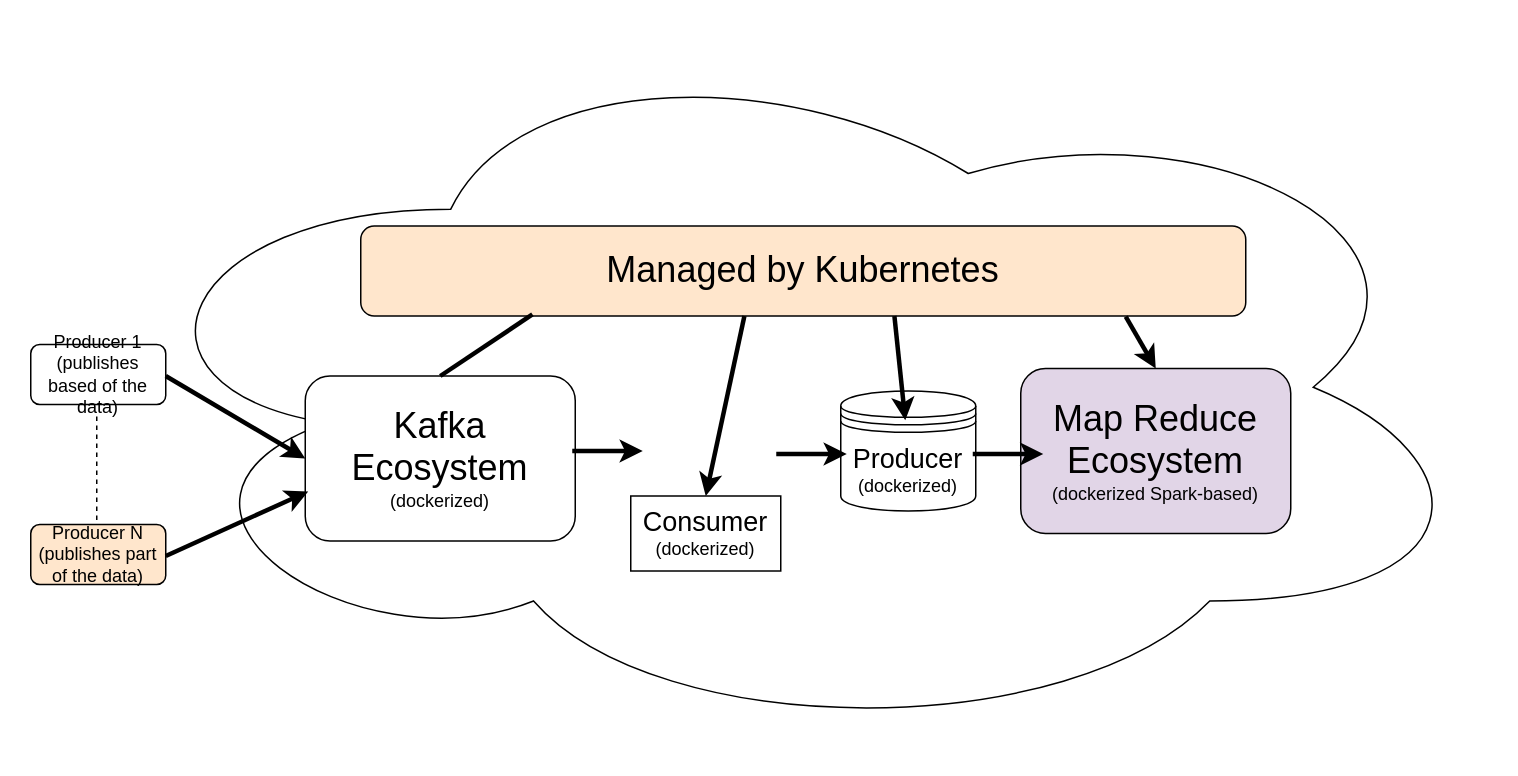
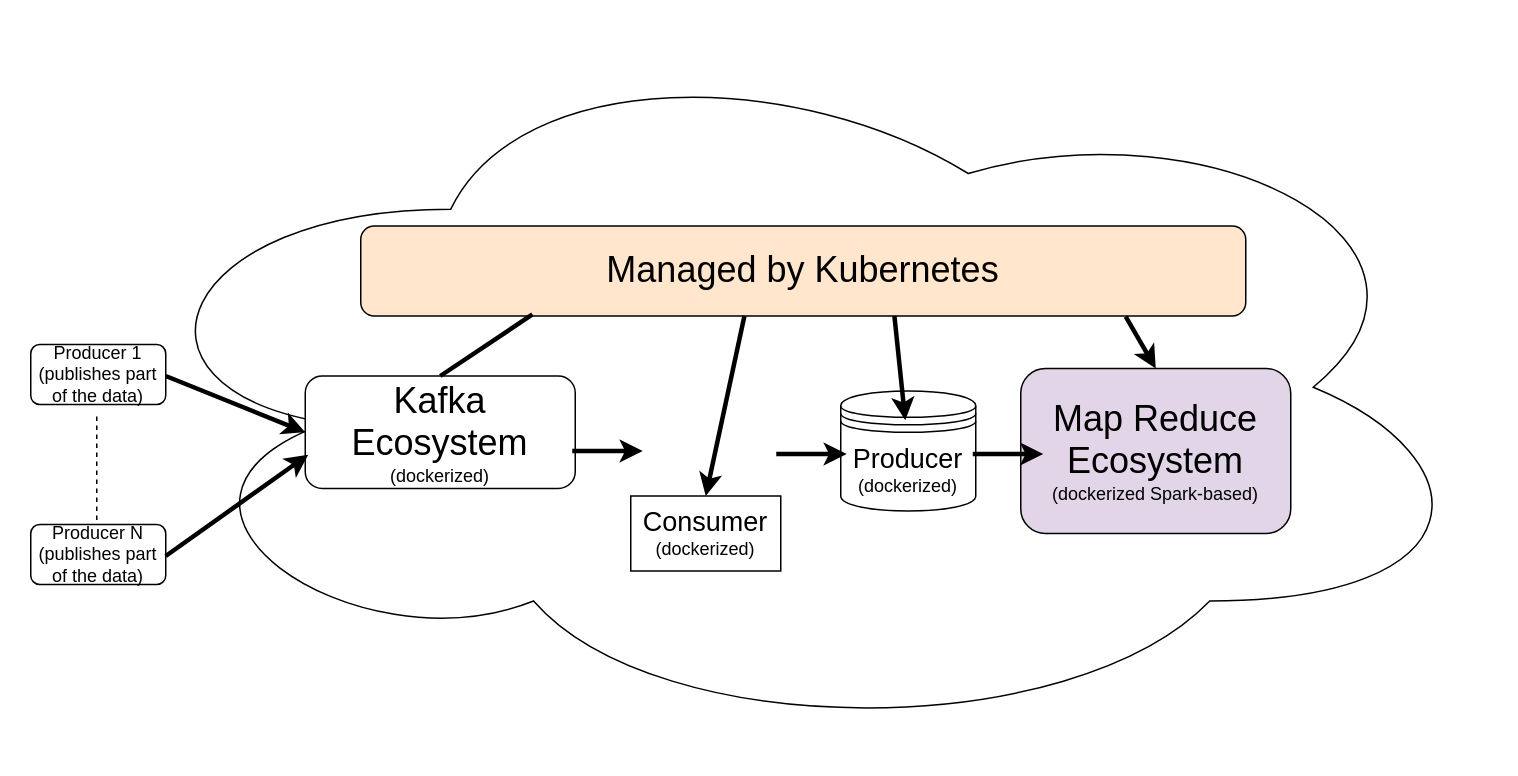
node "Producer 1 (publishes based of the data)": label "Producer 1 (publishes based of the data)" -> "Producer 1 (publishes part of the data)"
node "Kafka Ecosystem (dockerized)": size 270x165 -> 270x113
node "Producer N (publishes part of the data)": fillcolor #ffe6cc -> #ffffff
